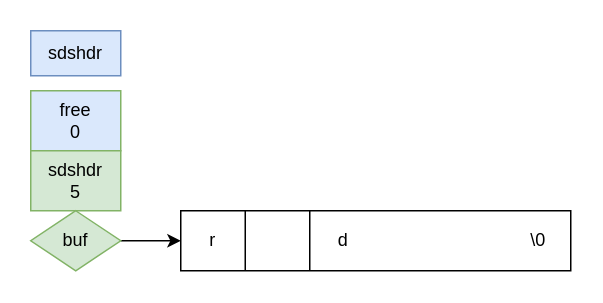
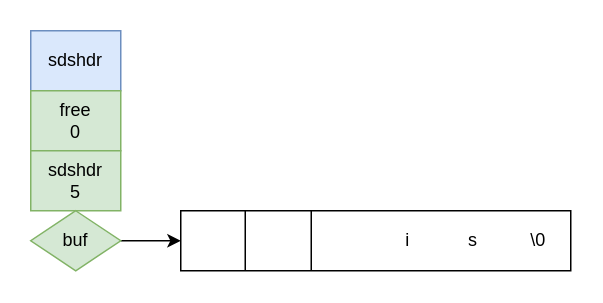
node "sdshdr": size 90x45 -> 90x60
node "free 0": fillcolor #dae8fc -> #d5e8d4
node "r": removed
node "d": removed
node "i": added
node "s": added
